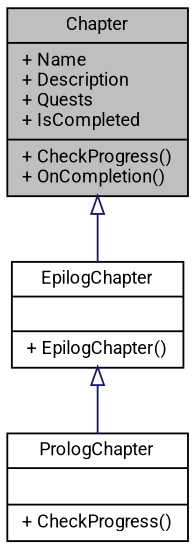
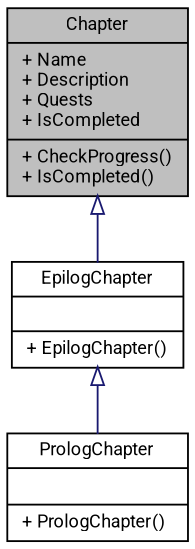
node "Chapter": text "+ OnCompletion()" -> "+ IsCompleted()"
node "PrologChapter": text "+ CheckProgress()" -> "+ PrologChapter()"
